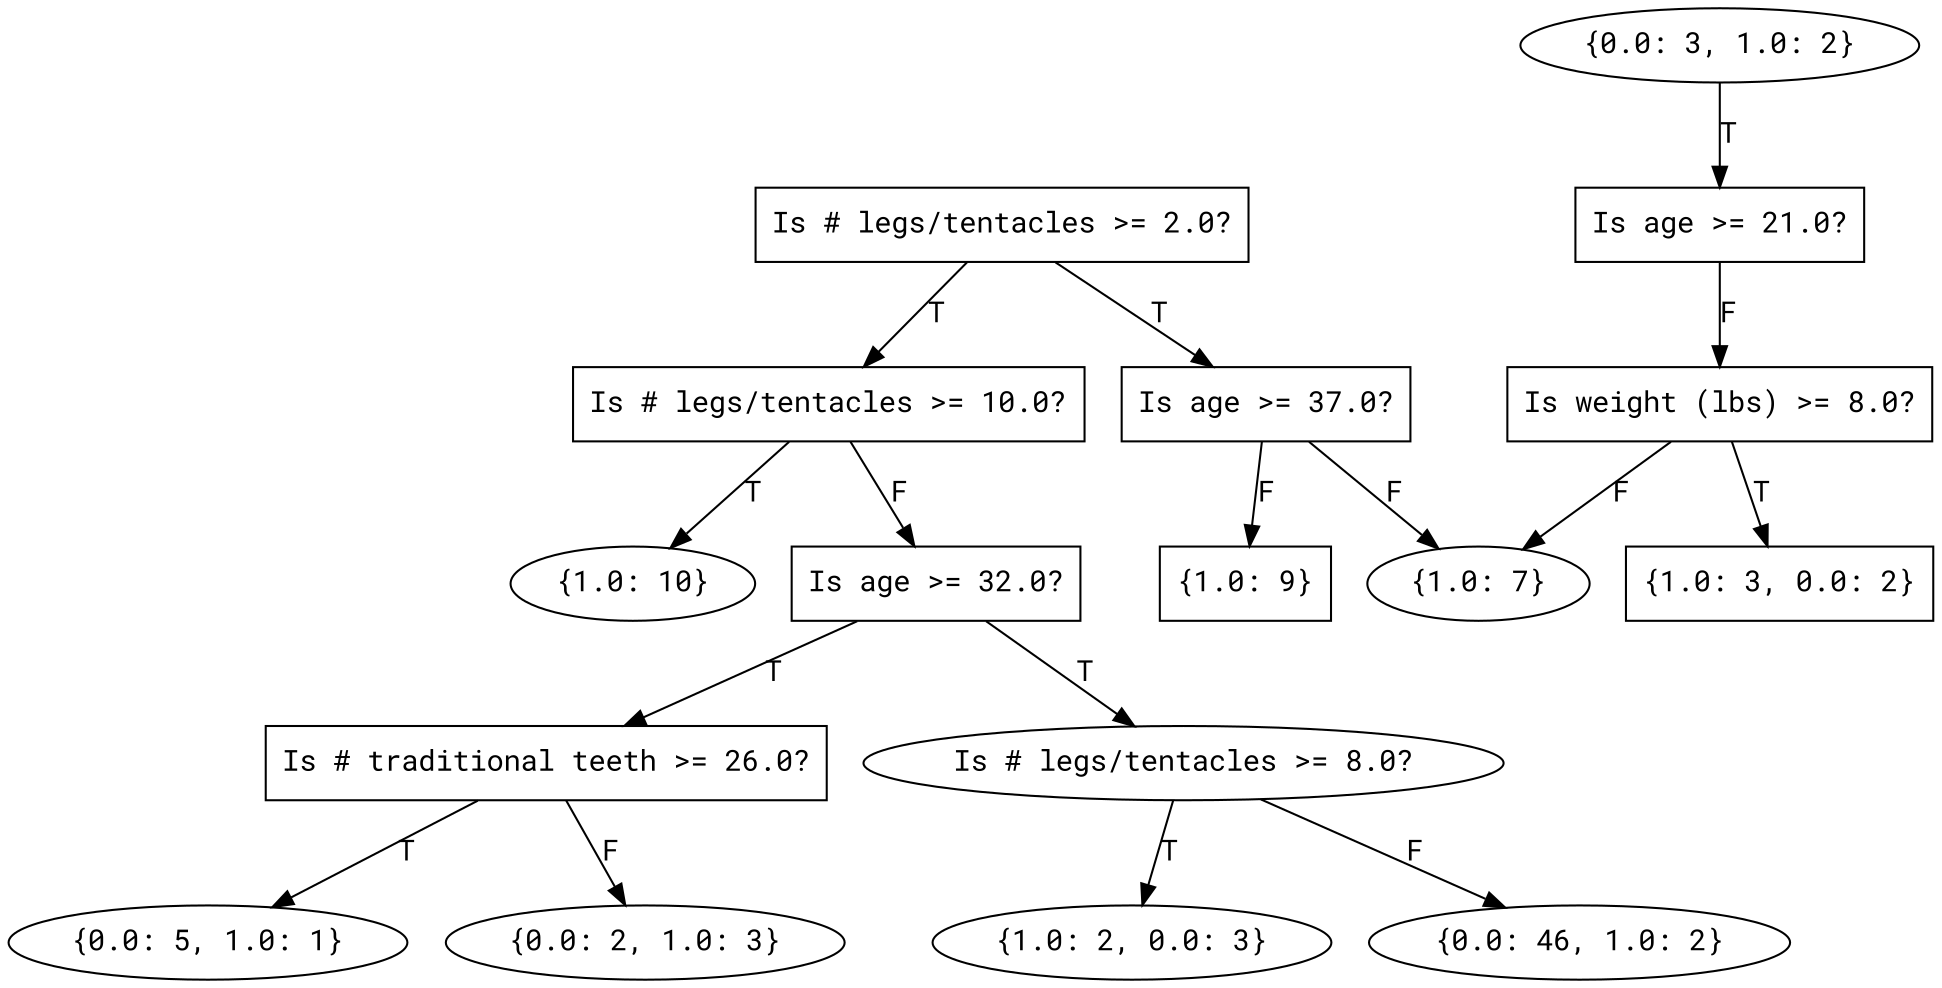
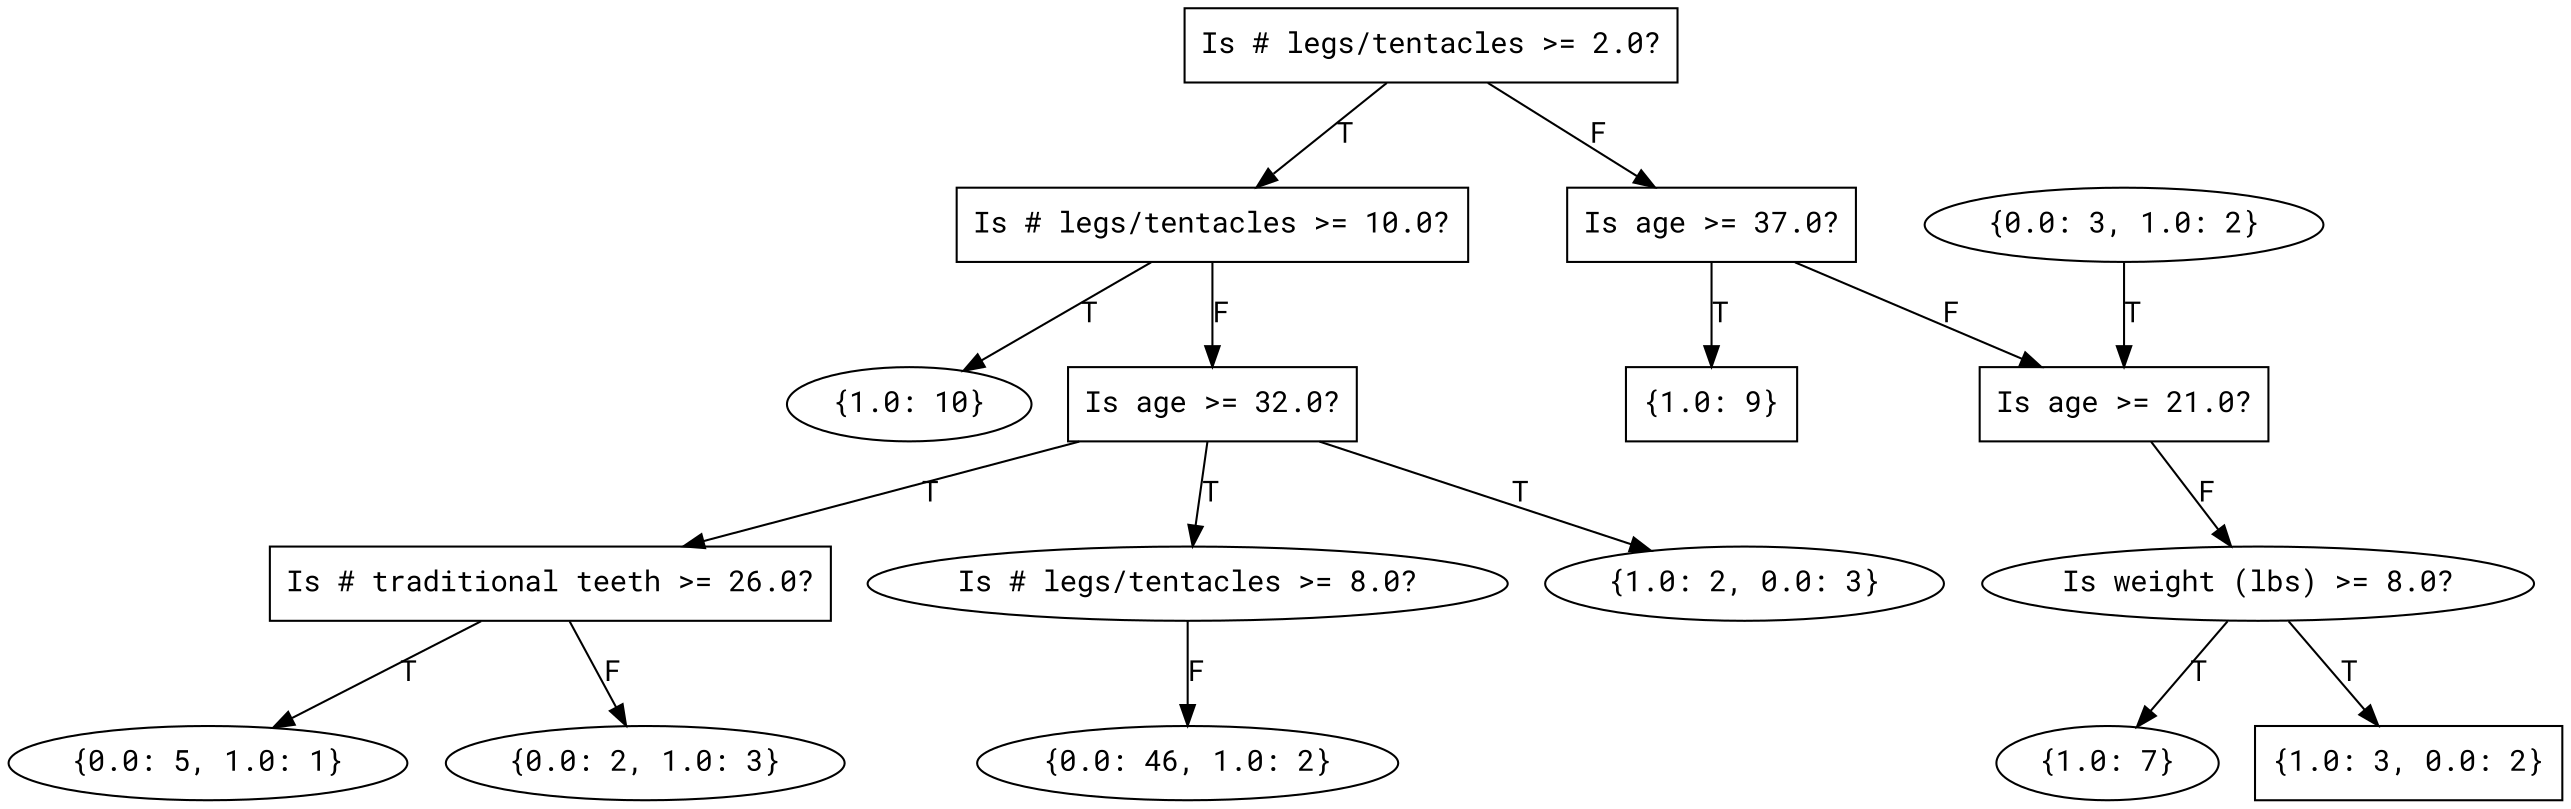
edge "Is # legs/tentacles >= 2.0?" -> "Is age >= 37.0?": label "T" -> "F"
node "Is weight (lbs) >= 8.0?": shape box -> ellipse
edge "Is age >= 37.0?" -> "{1.0: 7}": now "Is age >= 37.0?" -> "Is age >= 21.0?"
edge "Is age >= 37.0?" -> "{1.0: 9}": label "F" -> "T"
edge "Is weight (lbs) >= 8.0?" -> "{1.0: 7}": label "F" -> "T"
edge "Is # legs/tentacles >= 8.0?" -> "{1.0: 2, 0.0: 3}": now "Is age >= 32.0?" -> "{1.0: 2, 0.0: 3}"
